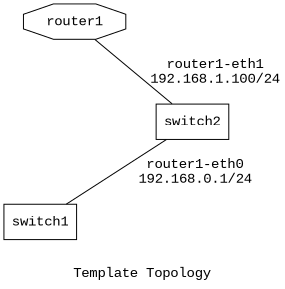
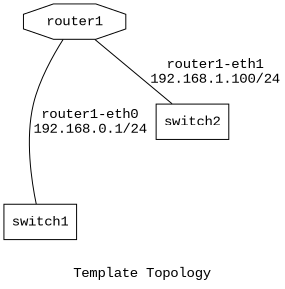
edge "switch2" -- "switch1": now "router1" -- "switch1"
